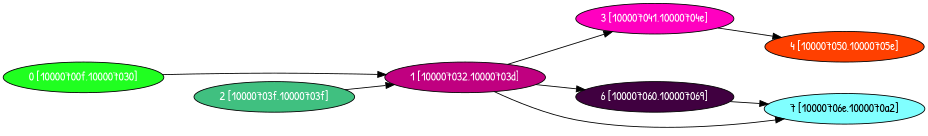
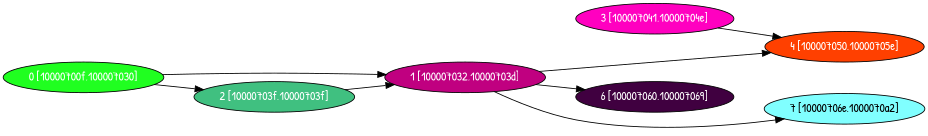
edge "1 [100007032,10000703d]" -> "3 [100007041,10000704e]": now "1 [100007032,10000703d]" -> "4 [100007050,10000705e]"
edge "0 [10000700f,100007030]" -> "2 [10000703f,10000703f]": added
edge "6 [100007060,100007069]" -> "7 [10000706e,1000070a2]": removed
